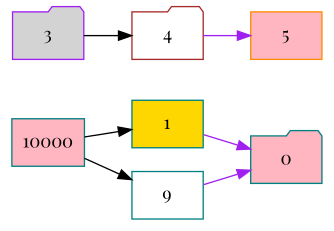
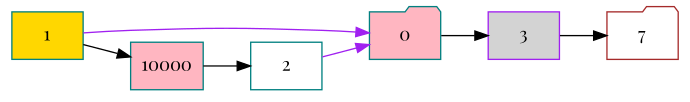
node "3": shape folder -> box
node "4": label "4" -> "7"
node "5": removed
edge "0" -> "3": added
edge "10000" -> "1": reversed
node "9": label "9" -> "2"
